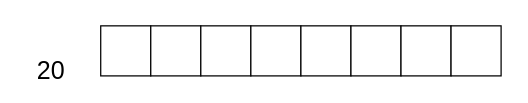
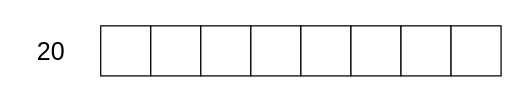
node "20": moved (51, 69) -> (51, 51)
